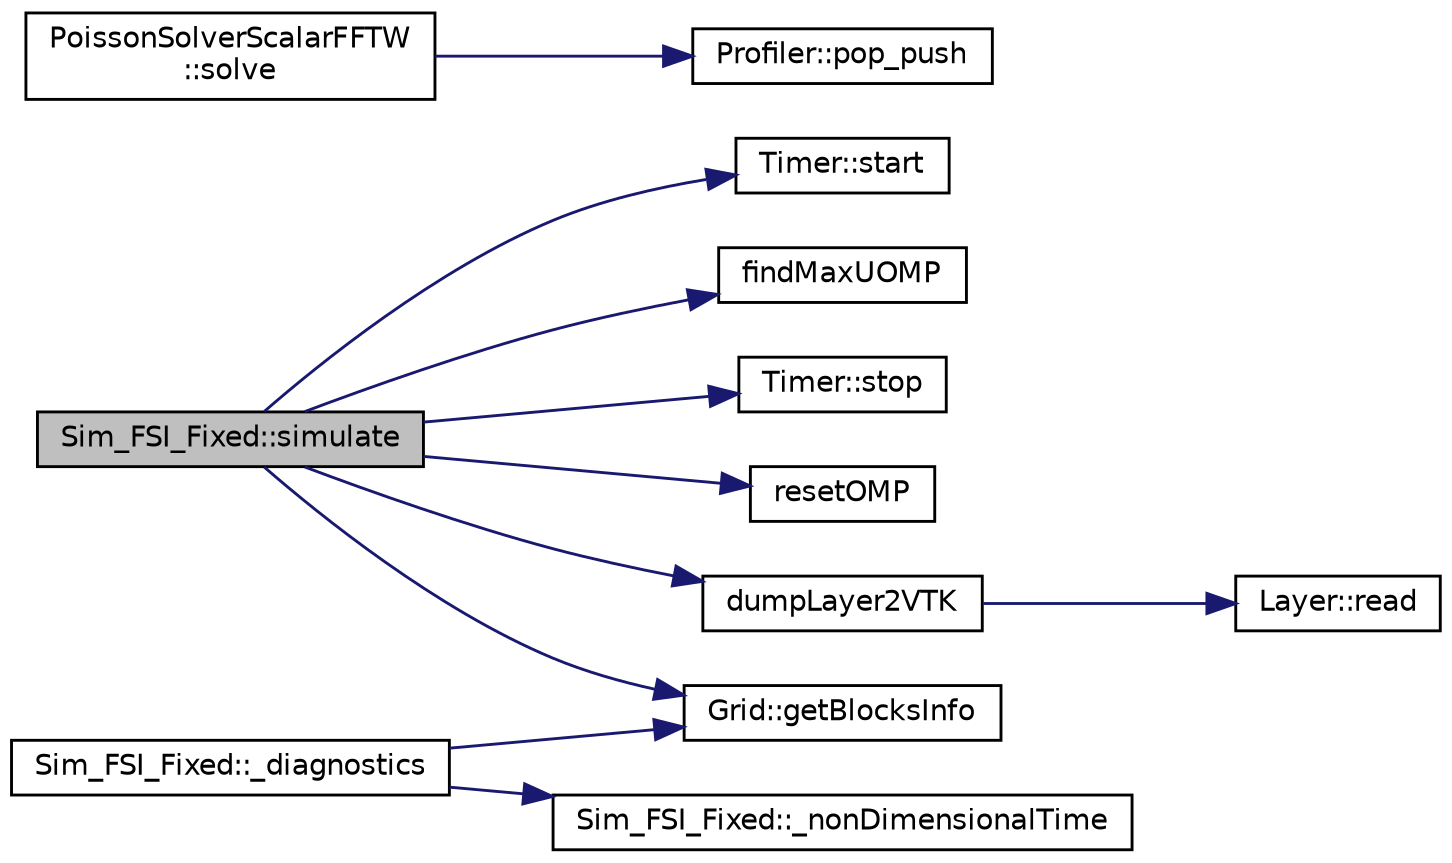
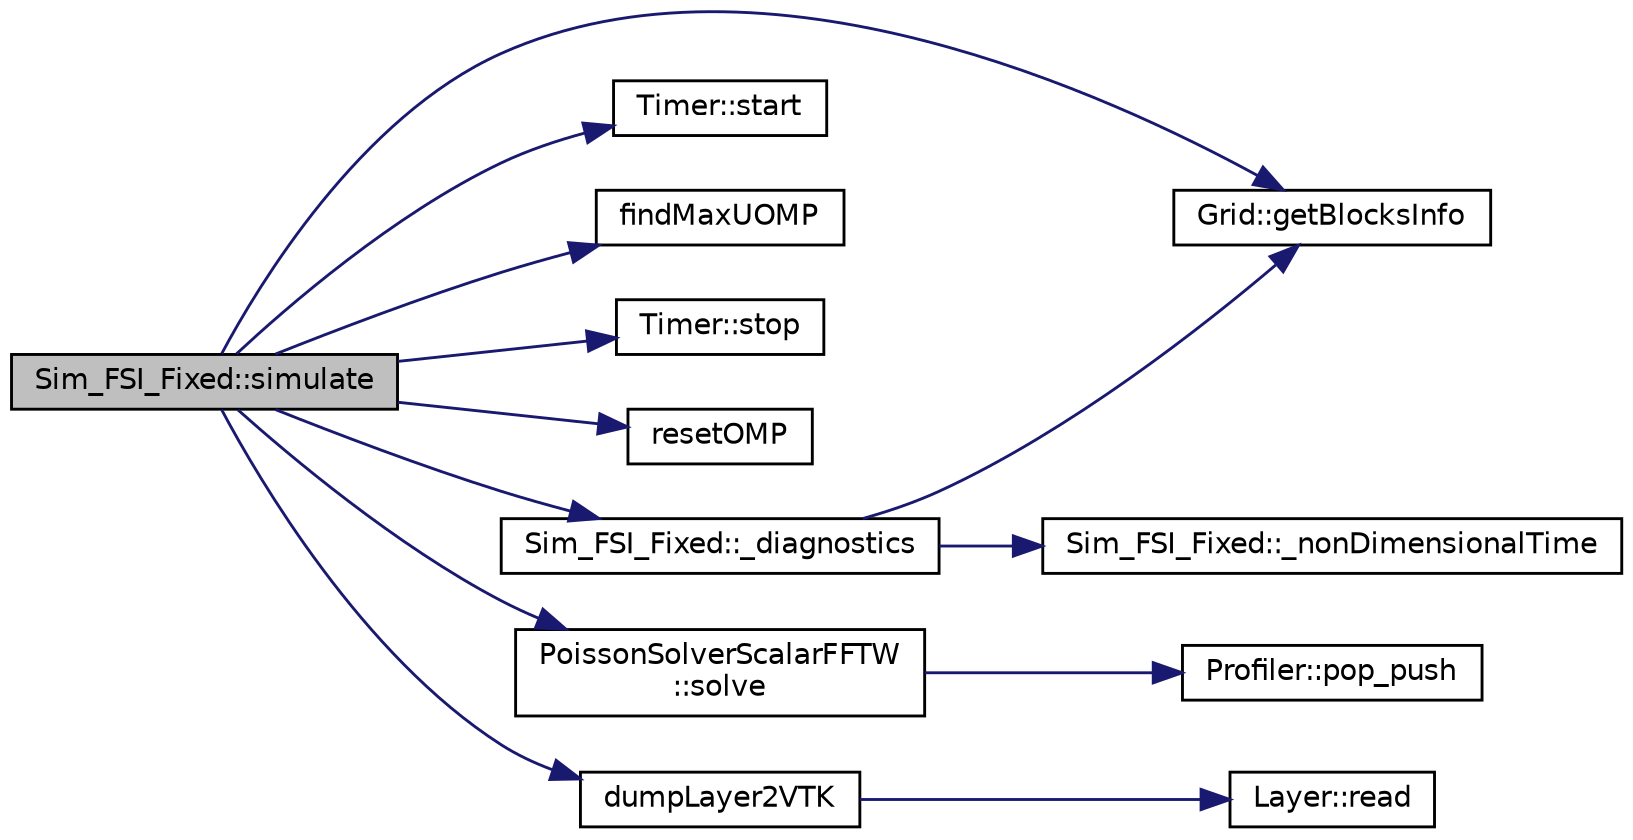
edge "Sim_FSI_Fixed::simulate" -> "Sim_FSI_Fixed::_diagnostics": added
edge "Sim_FSI_Fixed::simulate" -> "PoissonSolverScalarFFTW ::solve": added
